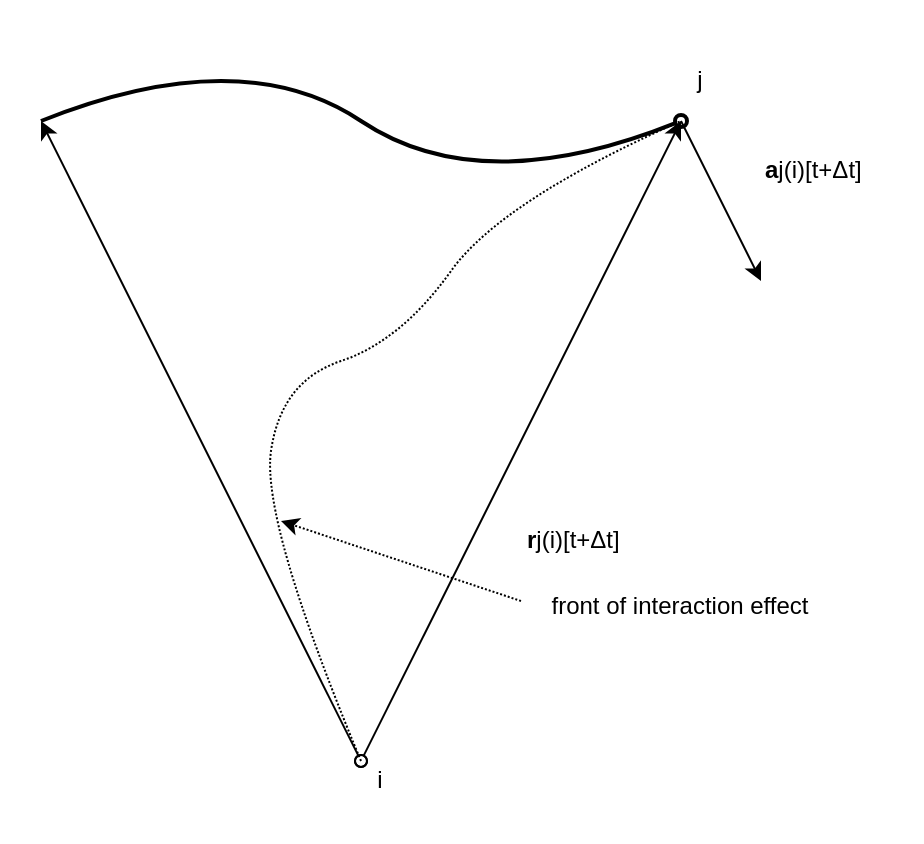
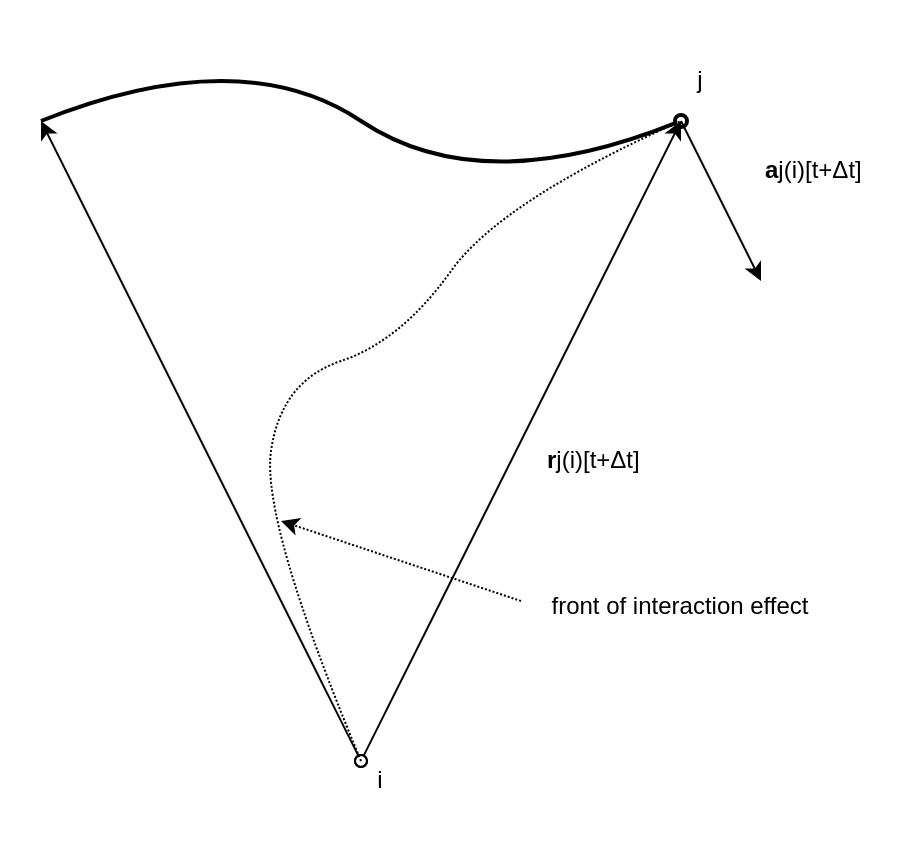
node "rj(i)[t+Δt]": moved (571, 541) -> (591, 461)
